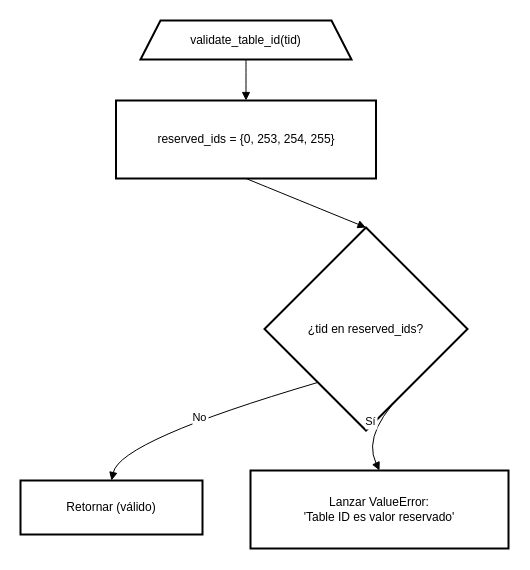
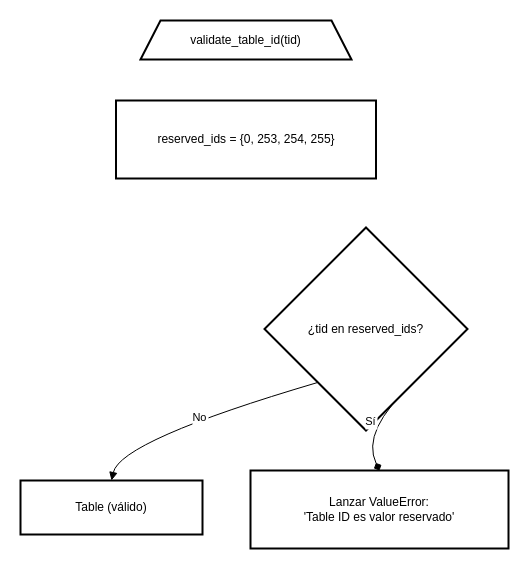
edge "validate_table_id(tid)" -> "reserved_ids = {0, 253, 254, 255}": removed
edge "reserved_ids = {0, 253, 254, 255}" -> "¿tid en reserved_ids?": removed
edge "¿tid en reserved_ids?" -> "Lanzar ValueError: 'Table ID es valor reservado'": arrowhead block -> diamond
node "Retornar (válido)": label "Retornar (válido)" -> "Table (válido)"
